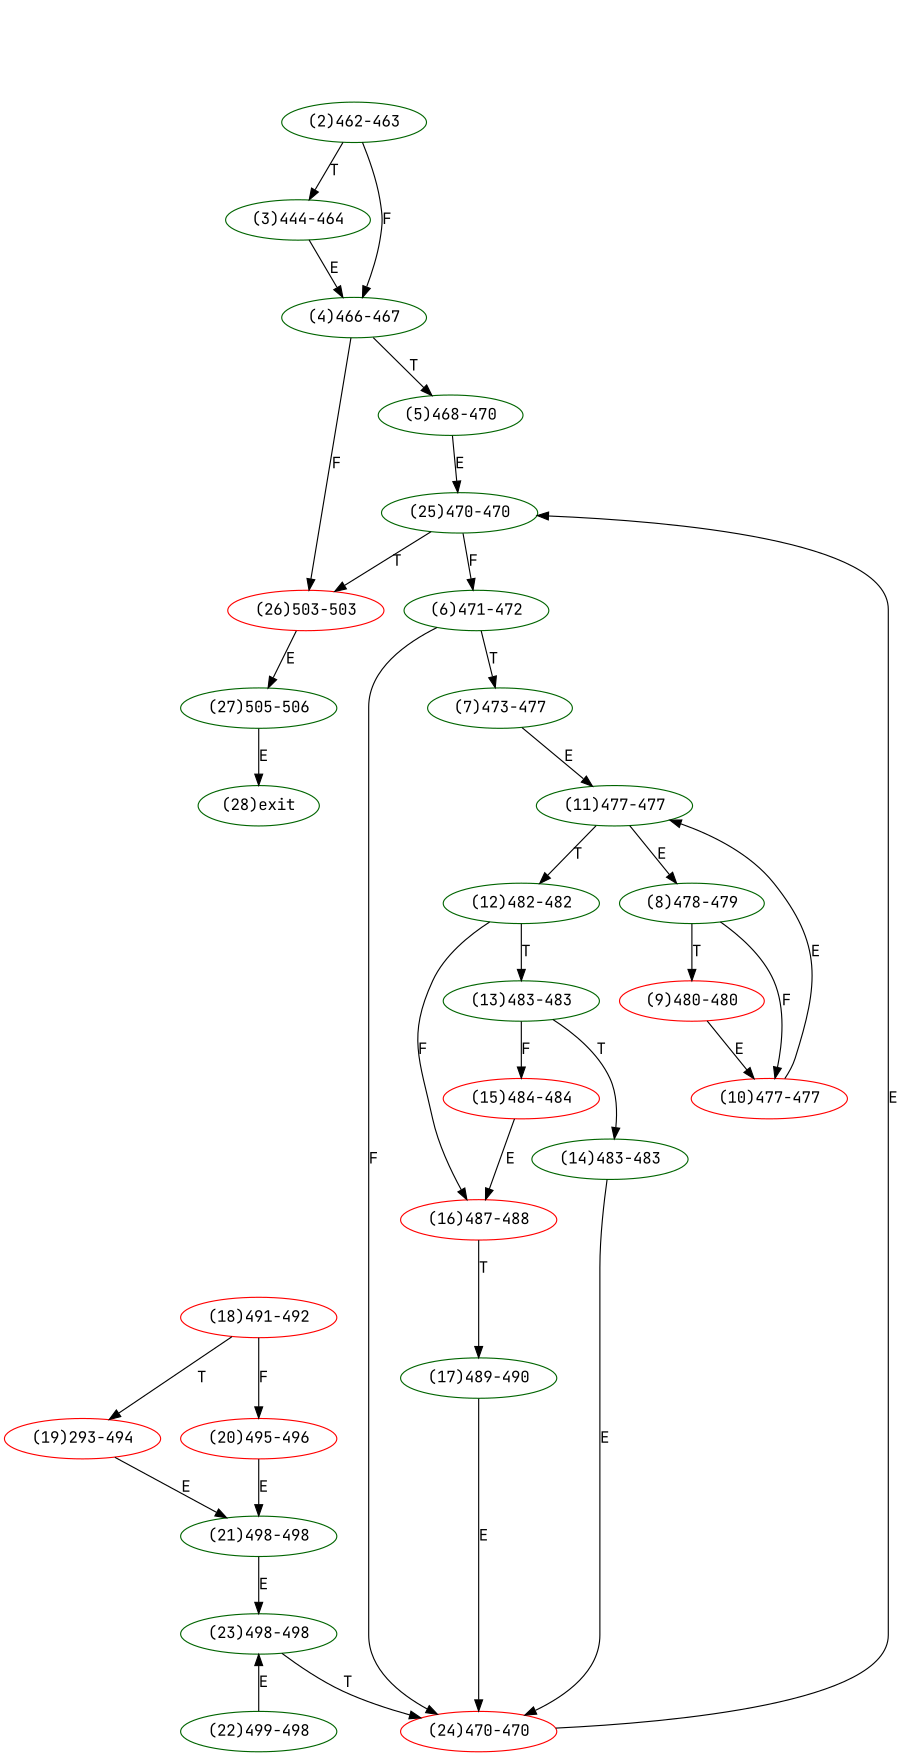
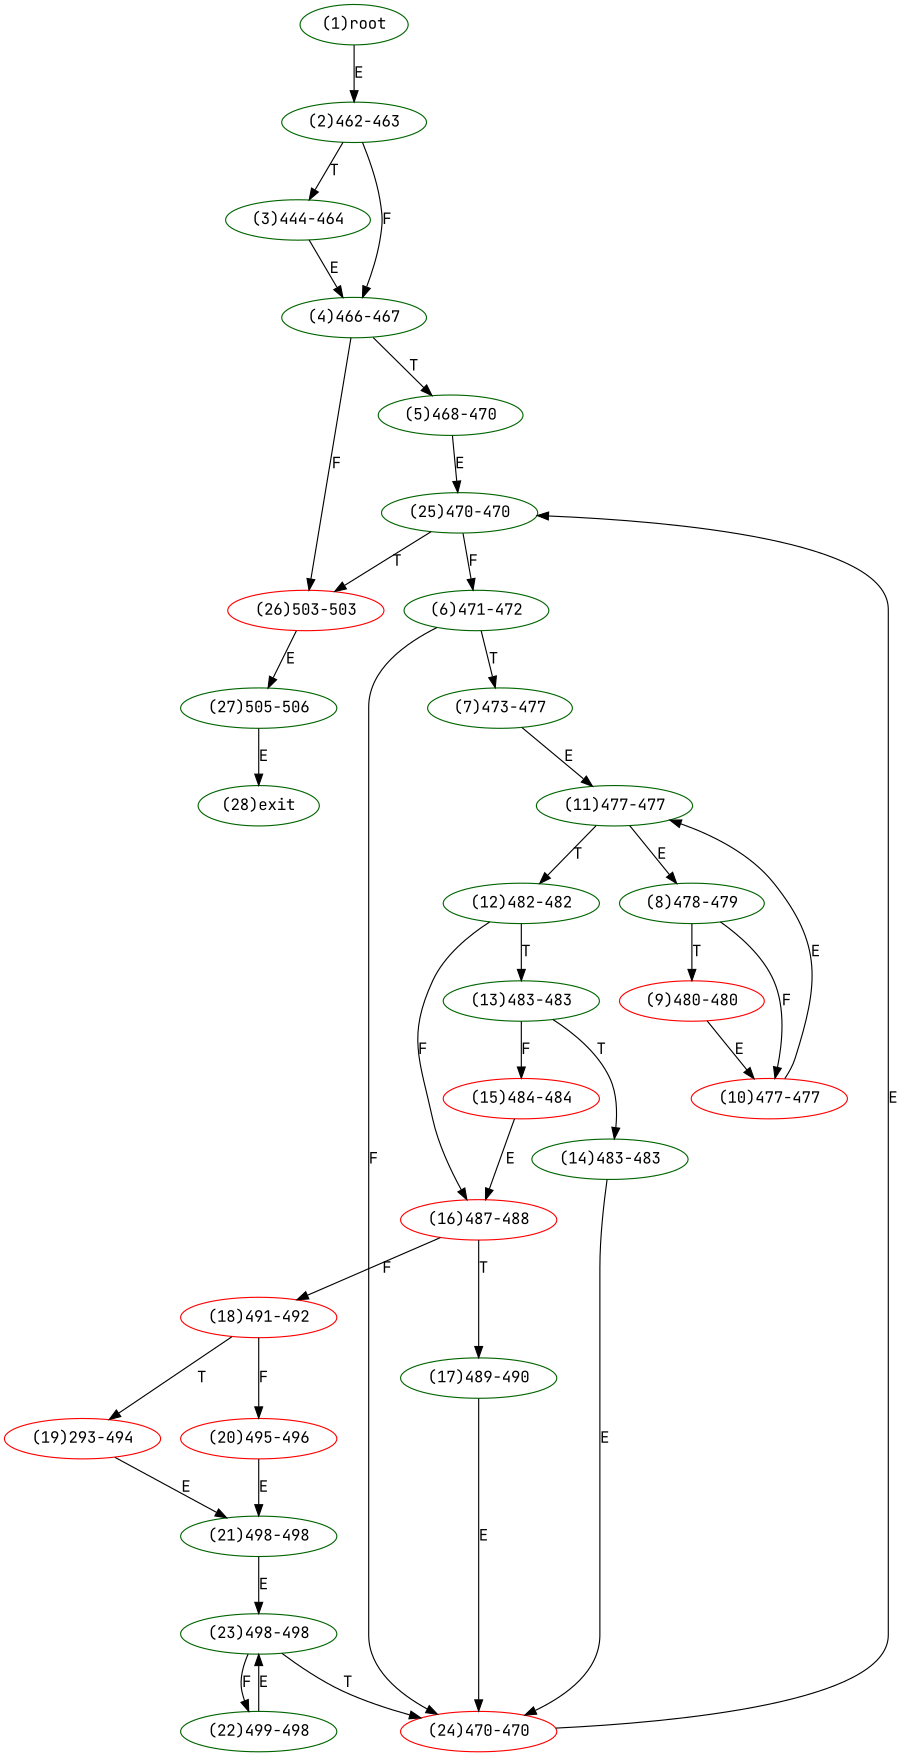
node "(1)root": added
edge "(16)487-488" -> "(18)491-492": added, label "F"
edge "(23)498-498" -> "(22)499-498": added, label "F"
